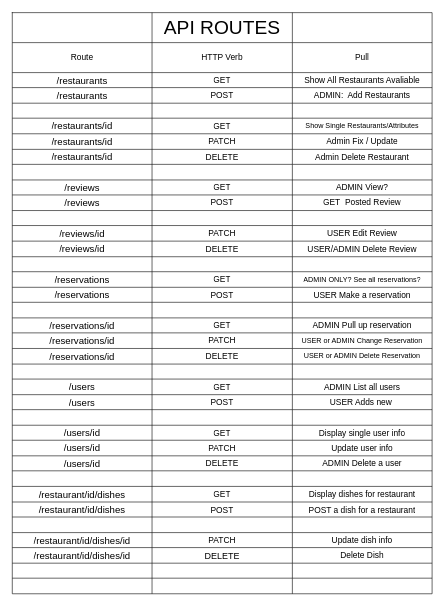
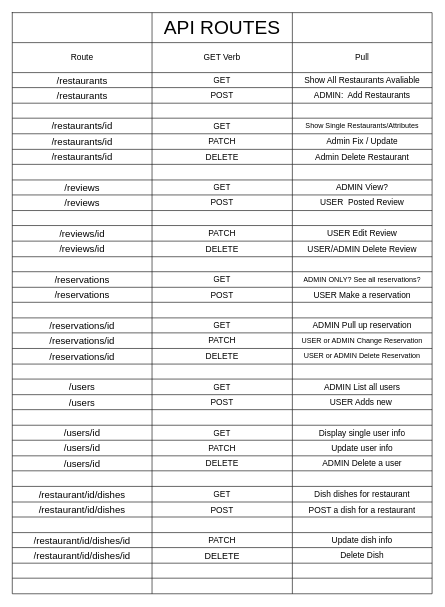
node "HTTP Verb": label "HTTP Verb" -> "GET Verb"
node "GET Posted Review": label "GET Posted Review" -> "USER Posted Review"
node "Display dishes for restaurant": label "Display dishes for restaurant" -> "Dish dishes for restaurant"
